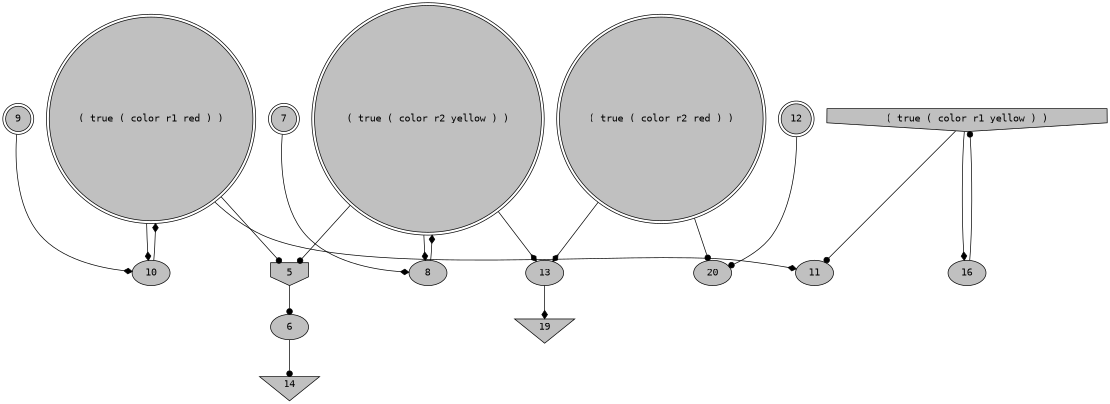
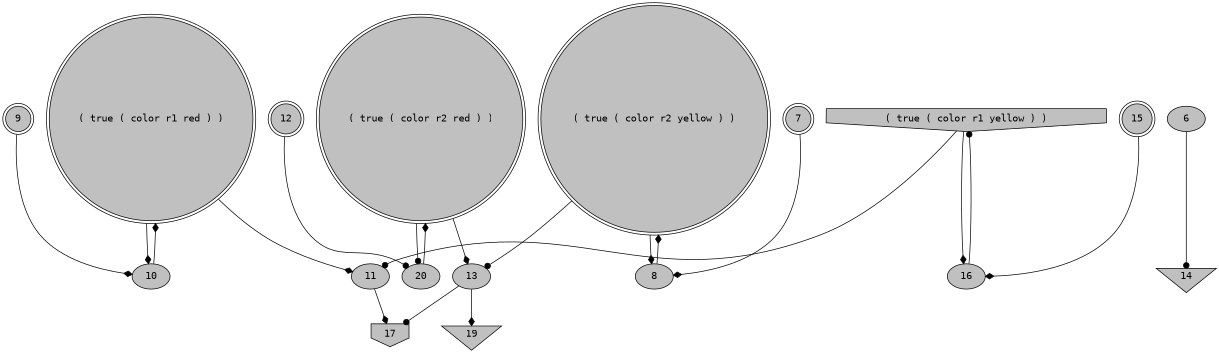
node "15": added
edge "( true ( color r2 yellow ) )" -> "13": arrowhead diamond -> dot
edge "20" -> "( true ( color r2 red ) )": added
node "5": removed
node "17": added
